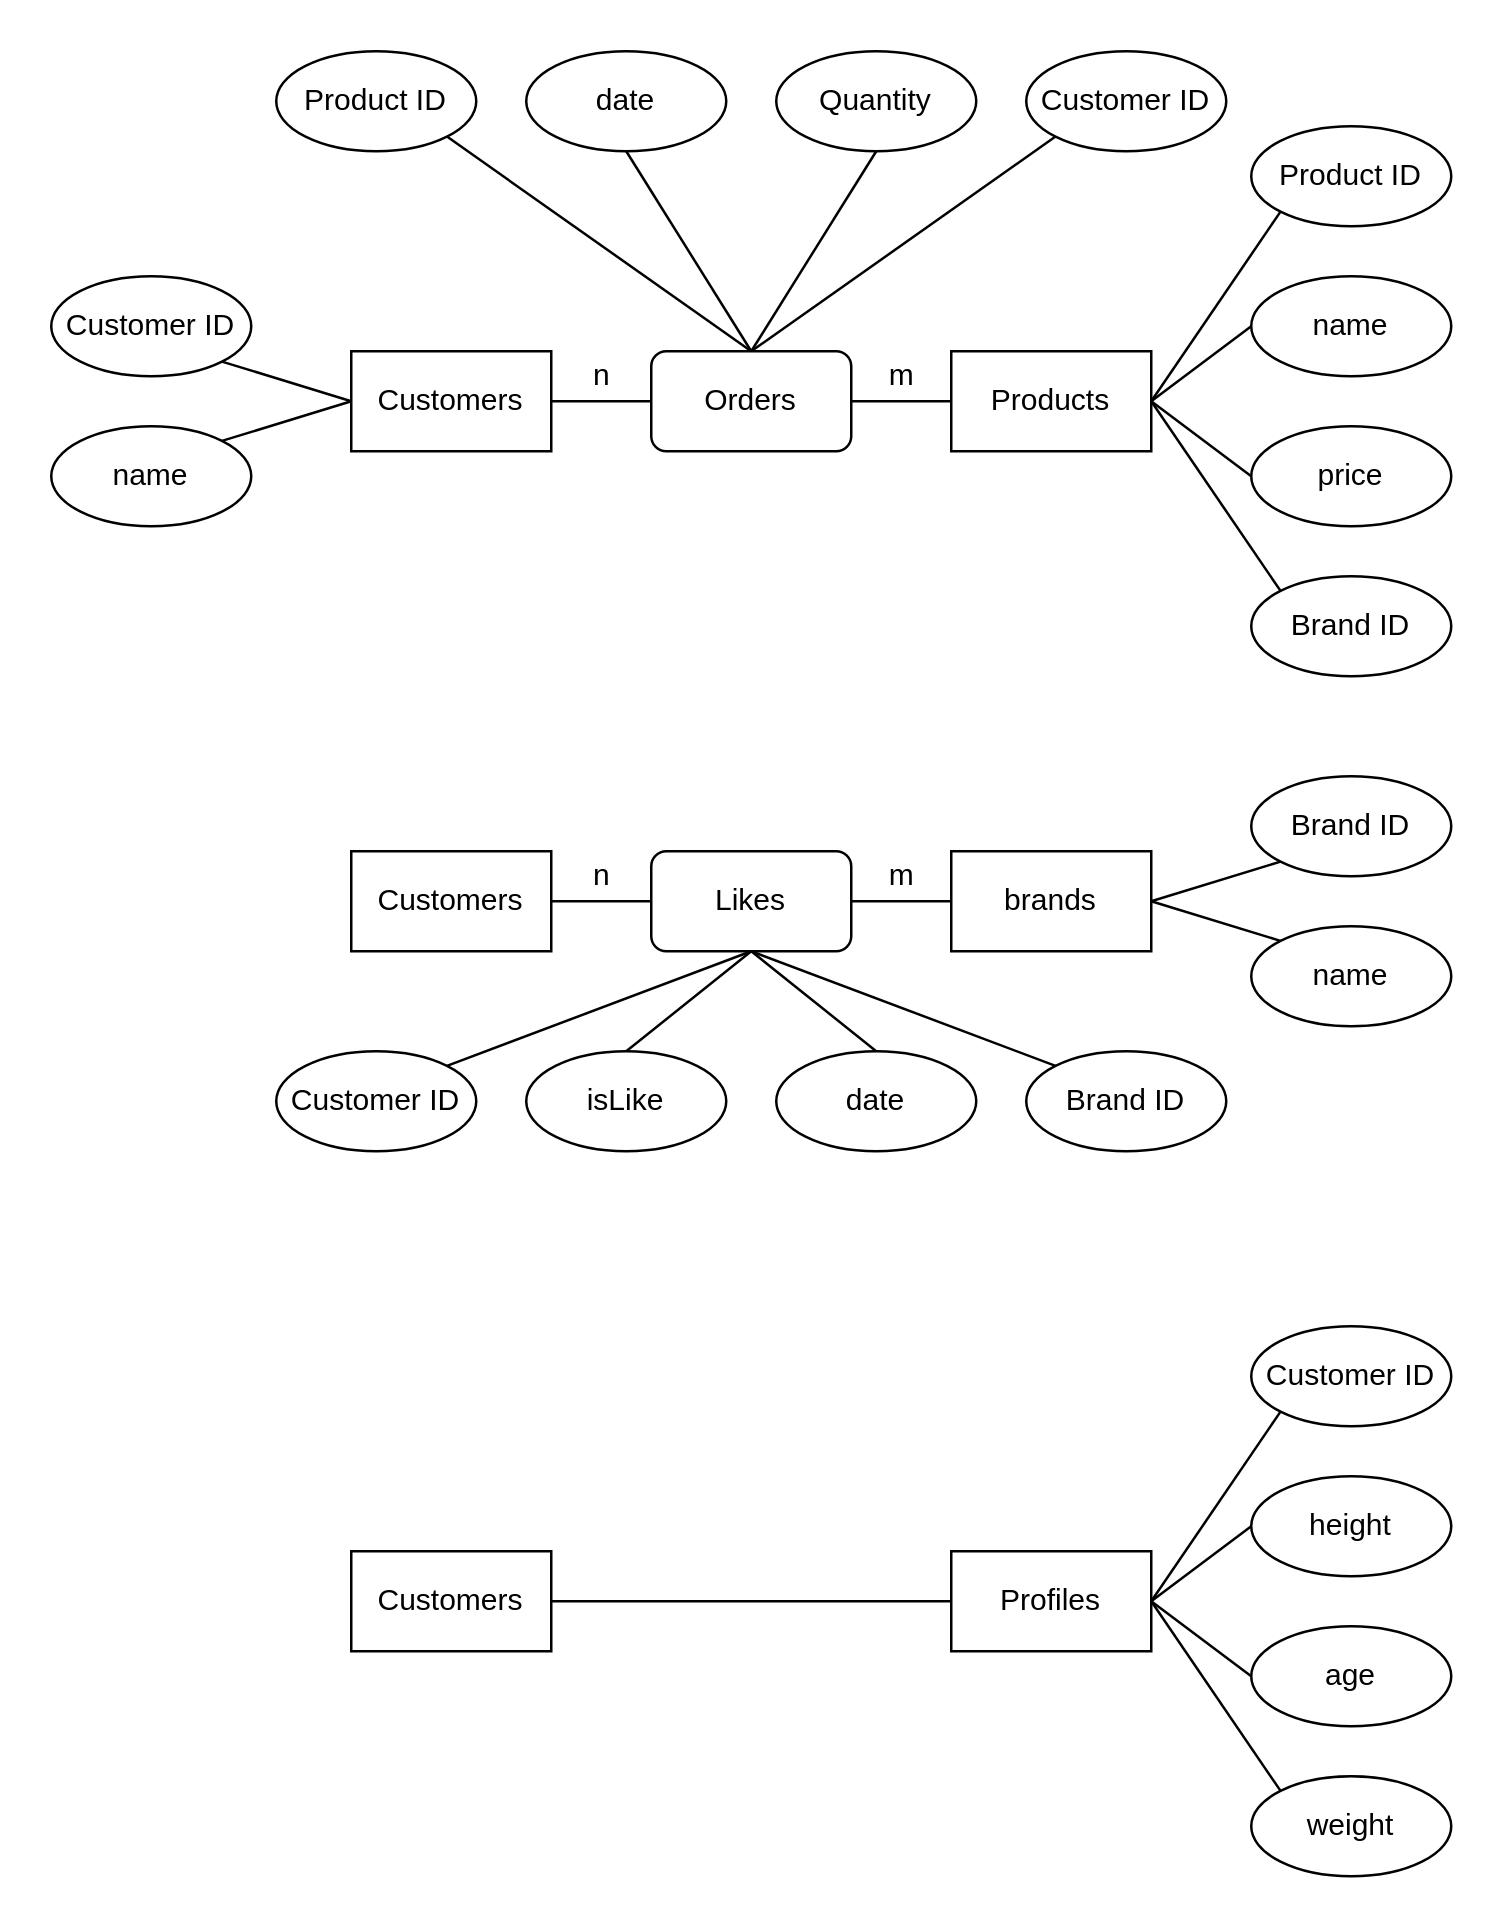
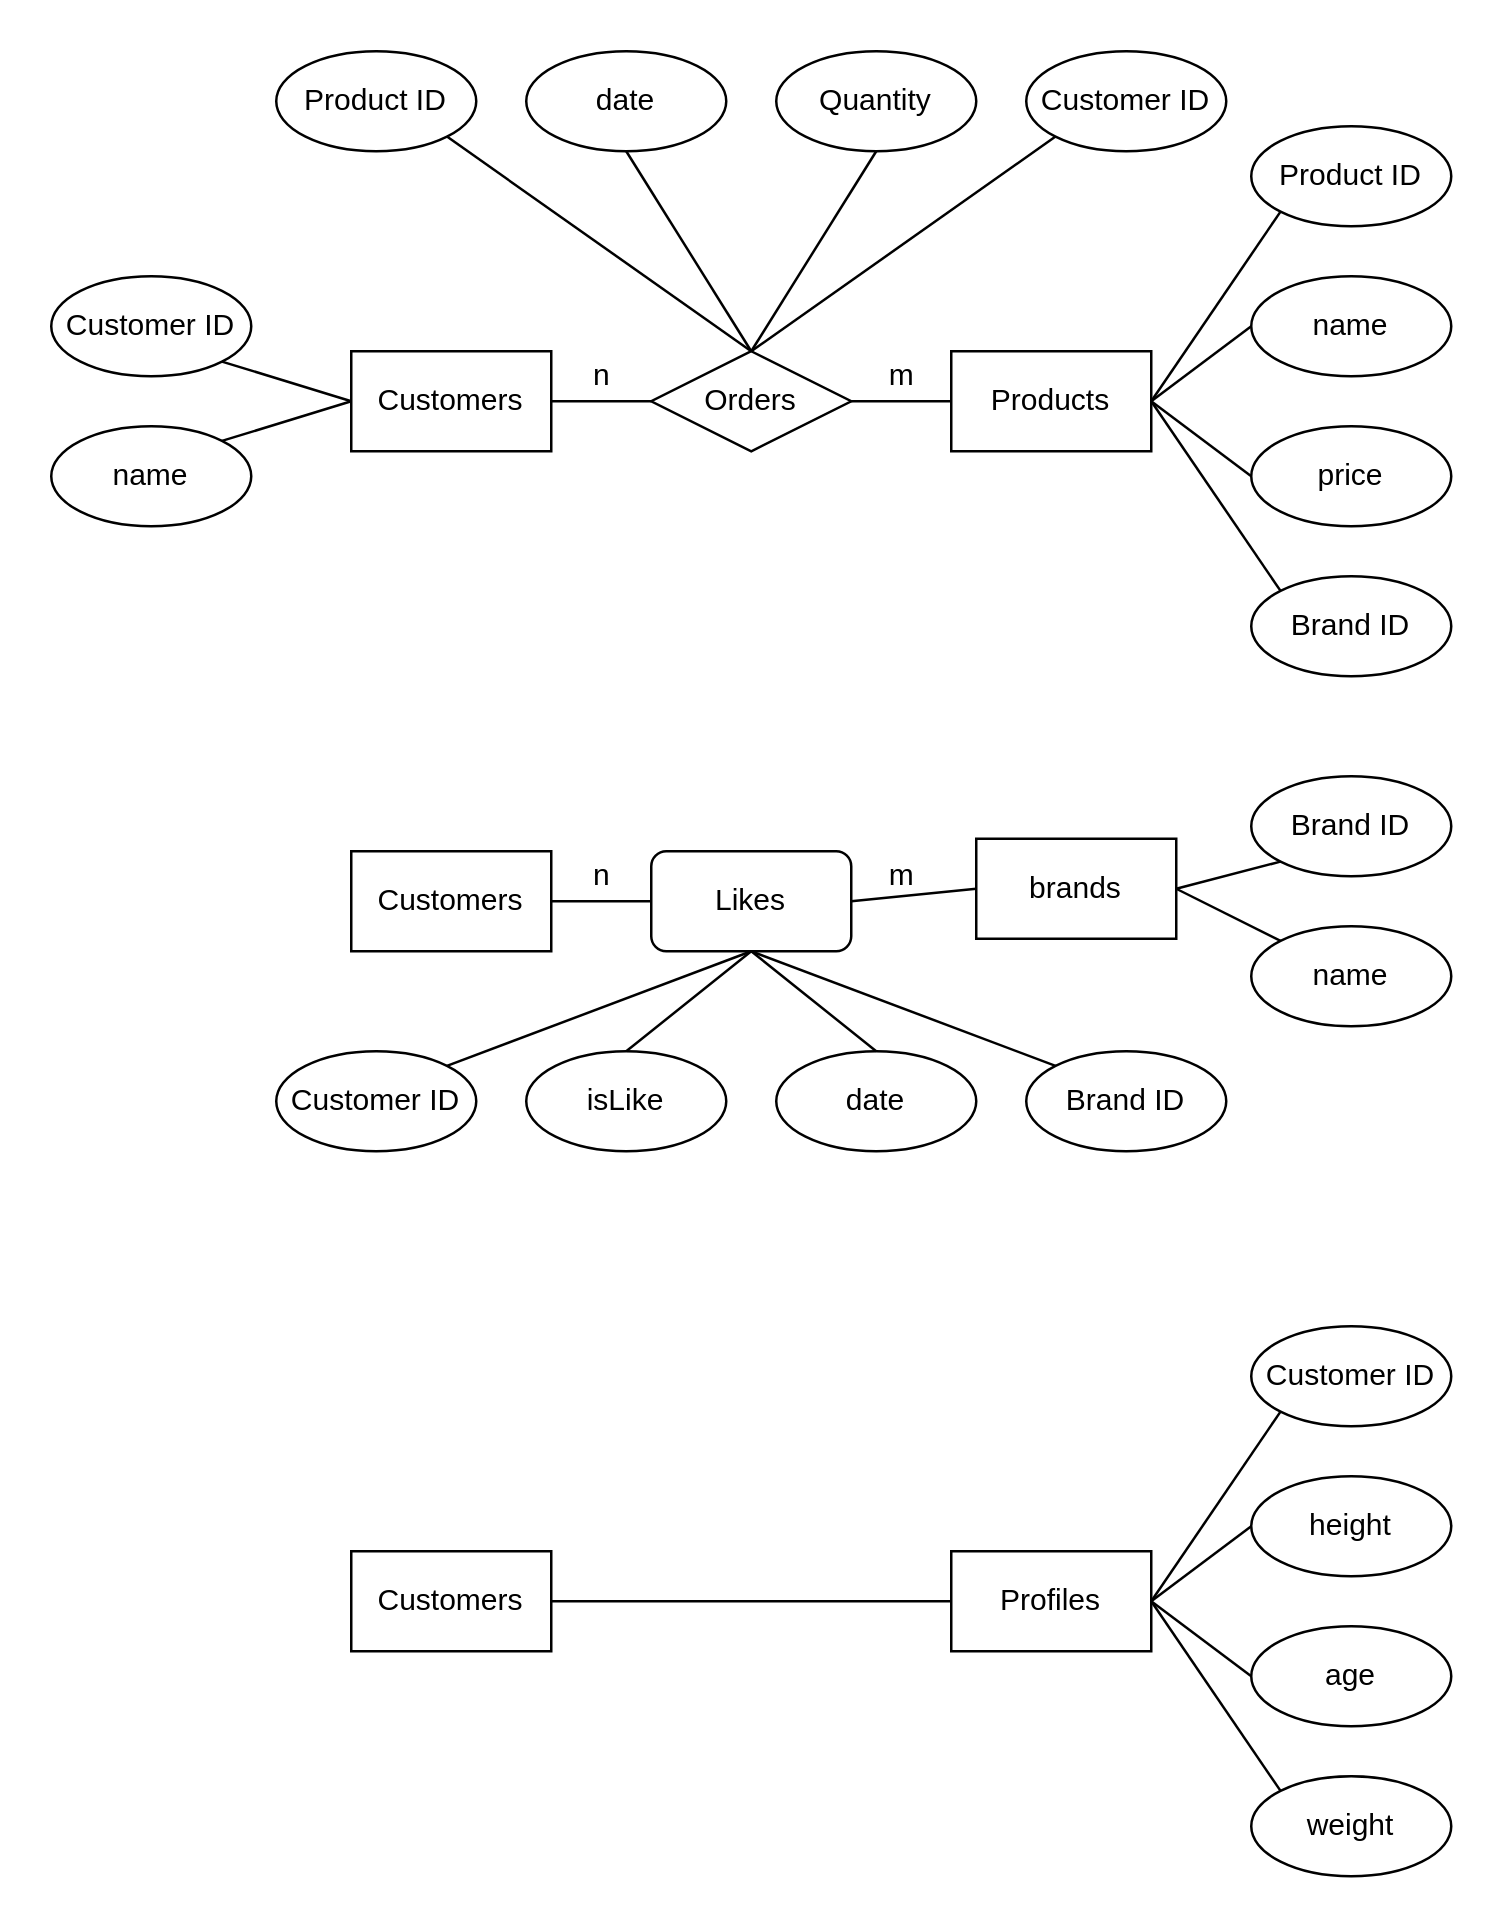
node "Orders": shape rounded rectangle -> diamond
node "brands": moved (1051, 901) -> (1076, 889)
